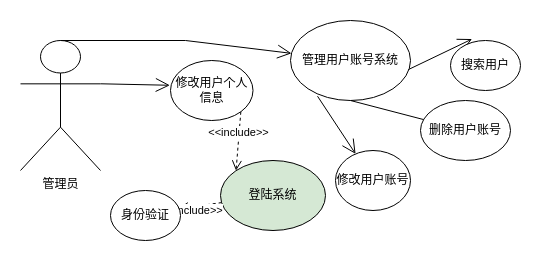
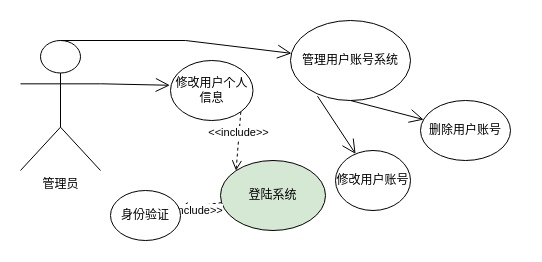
edge "管理用户账号系统" -> "搜索用户": removed
node "搜索用户": removed
edge "管理用户账号系统" -- "删除用户账号": arrowhead none -> open
